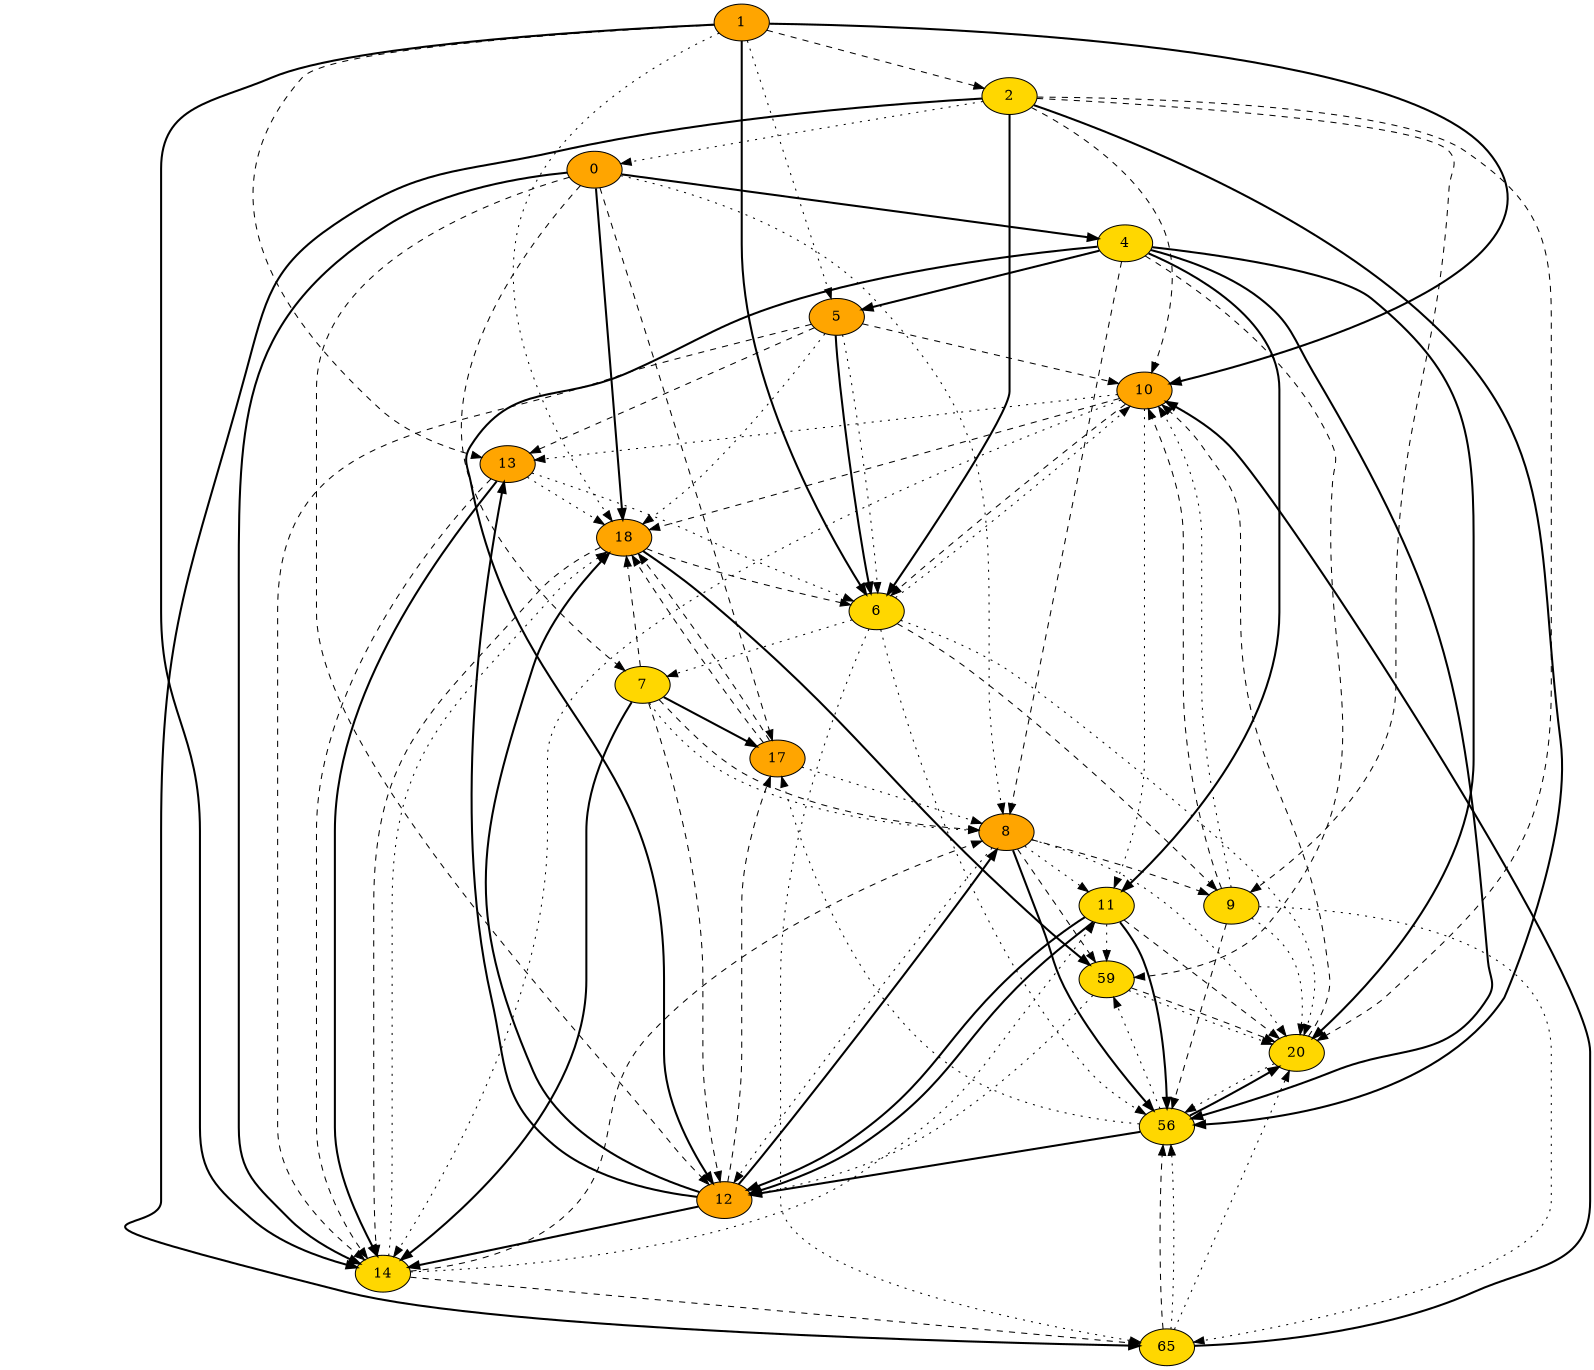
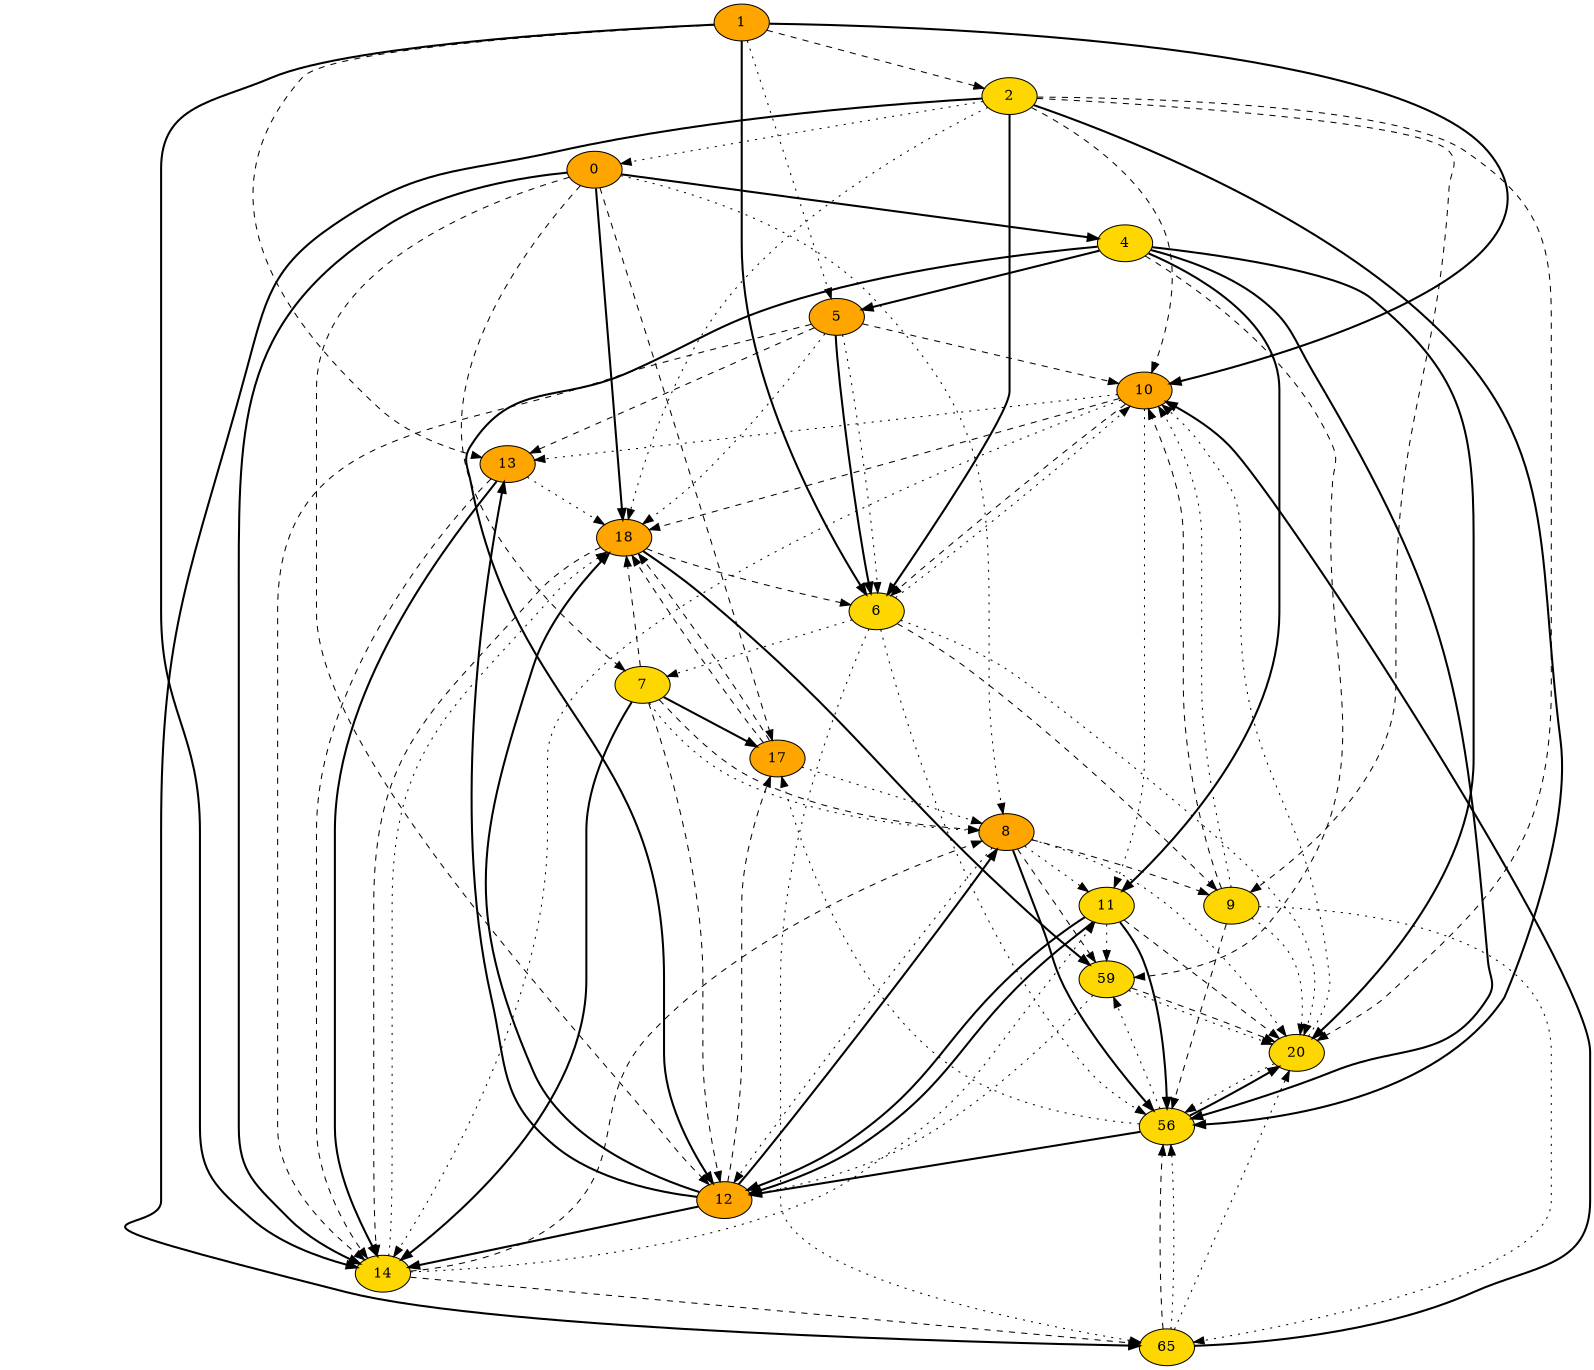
edge "1" -> "18": now "2" -> "18"
edge "13" -> "6": removed
edge "4" -> "8": removed
edge "20" -> "10": style dashed -> dotted
